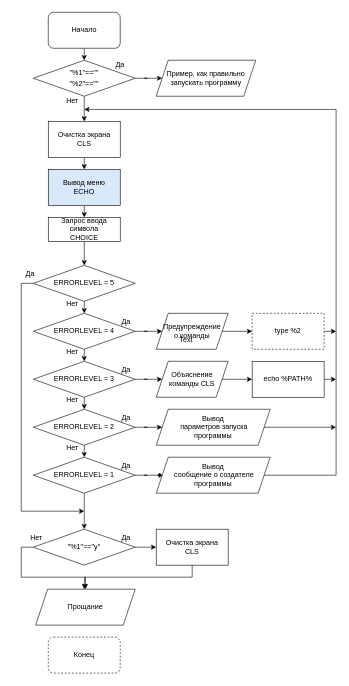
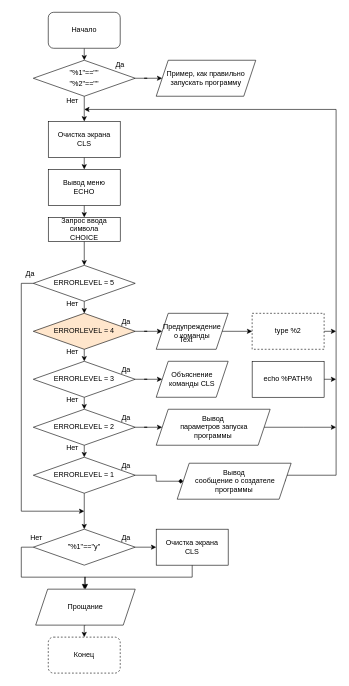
node "Вывод меню ECHO": fillcolor #dae8fc -> #ffffff
node "ERRORLEVEL = 4": fillcolor #ffffff -> #ffe6cc
edge "Объяснение команды CLS" -> "echo %PATH%": removed
node "Вывод сообщение о создателе программы": moved (213, 476) -> (234, 482)
edge "Прощание" -> "Конец": added
